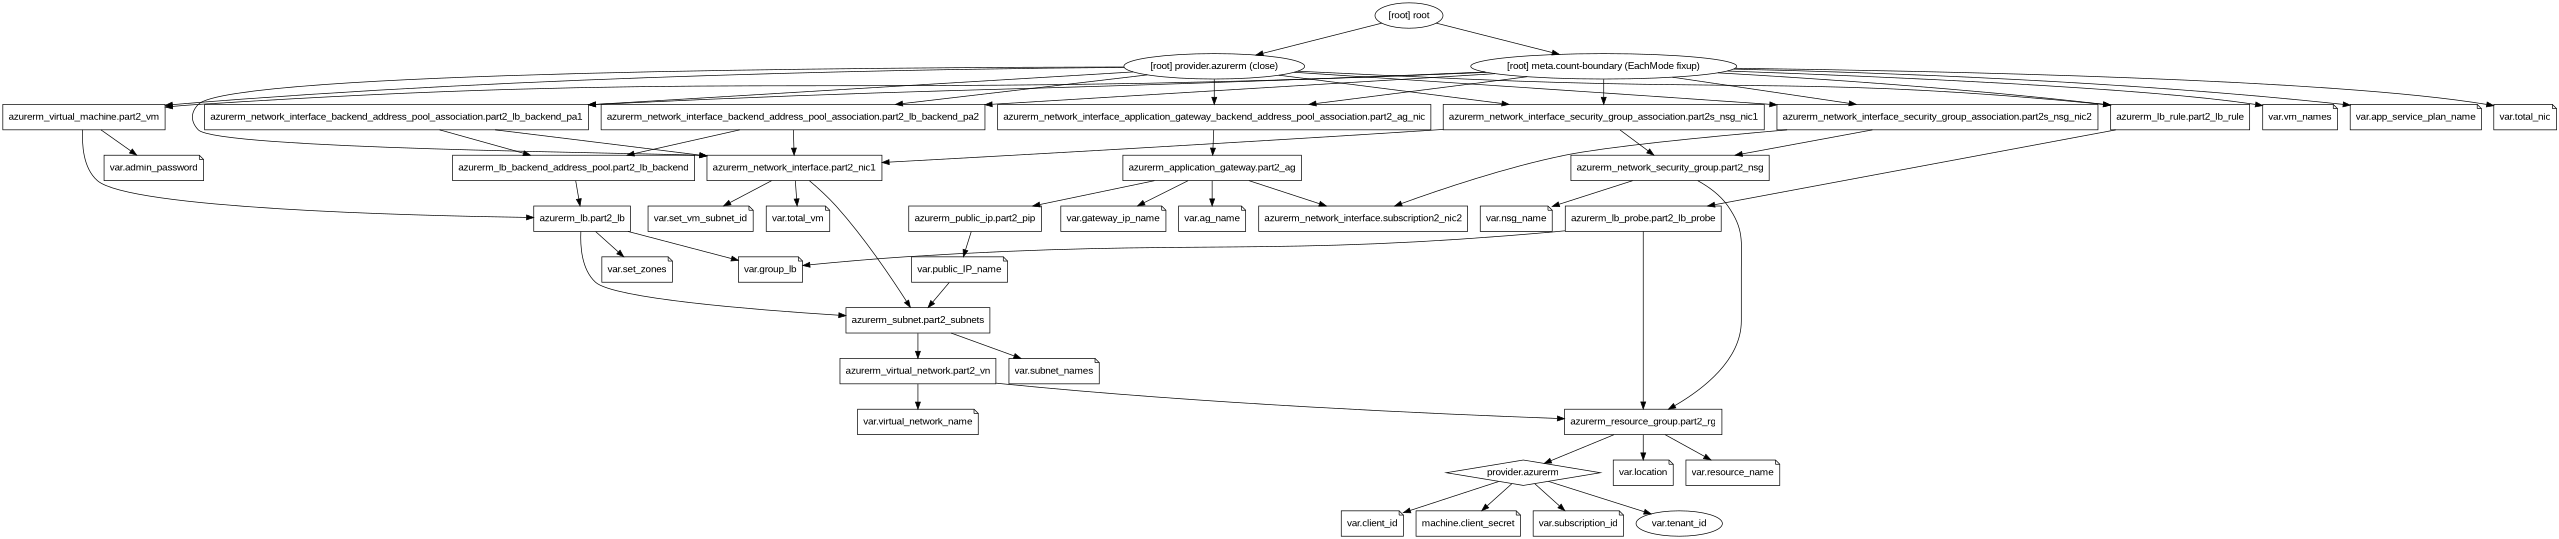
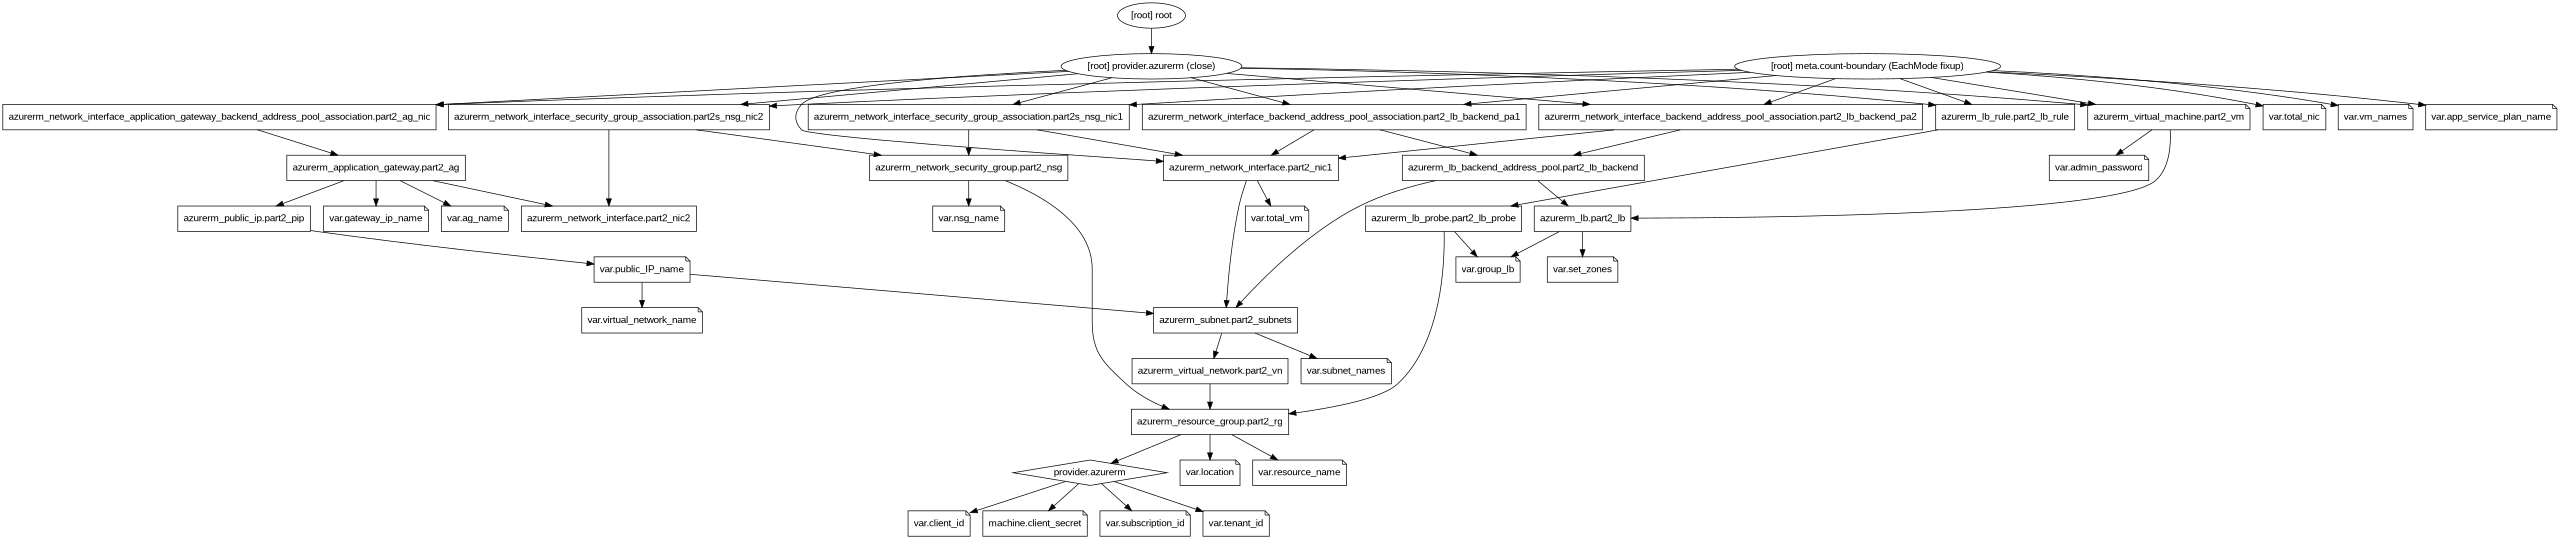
edge "[root] root" -> "[root] meta.count-boundary (EachMode fixup)": removed
node "azurerm_virtual_machine.part2_vm": shape box -> note
node "var.set_vm_subnet_id": removed
node "azurerm_network_interface.subscription2_nic2": label "azurerm_network_interface.subscription2_nic2" -> "azurerm_network_interface.part2_nic2"
edge "azurerm_lb.part2_lb" -> "azurerm_subnet.part2_subnets": now "azurerm_lb_backend_address_pool.part2_lb_backend" -> "azurerm_subnet.part2_subnets"
edge "azurerm_virtual_network.part2_vn" -> "var.virtual_network_name": now "var.public_IP_name" -> "var.virtual_network_name"
node "var.tenant_id": shape ellipse -> note
